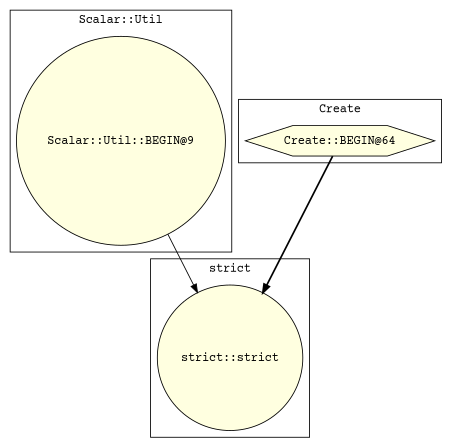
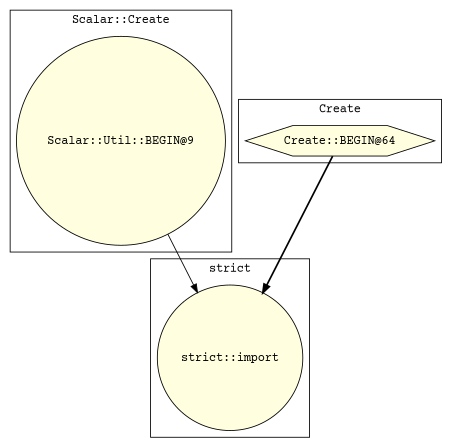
cluster "Scalar::Util": label "Scalar::Util" -> "Scalar::Create"
node "strict::strict": label "strict::strict" -> "strict::import"
